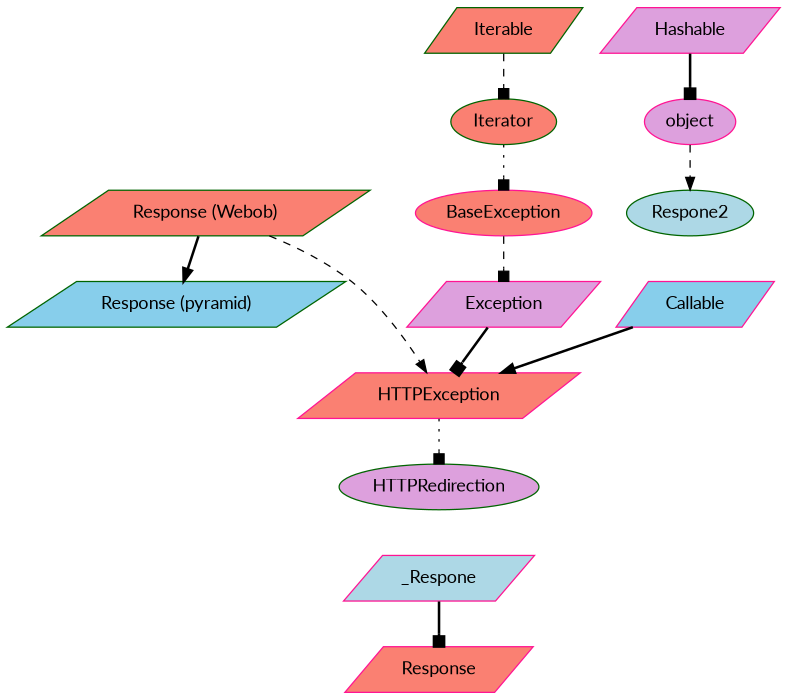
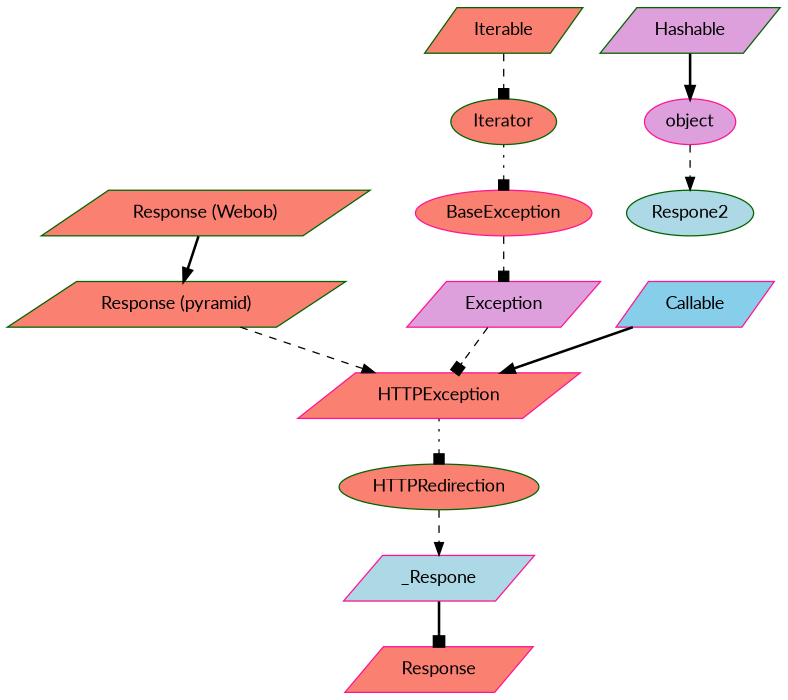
node "Hashable": color deeppink -> darkgreen
edge "Hashable" -> "object": arrowhead box -> normal
edge "Response (Webob)" -> "HTTPException": now "Response (pyramid)" -> "HTTPException"
node "Response (pyramid)": fillcolor skyblue -> salmon
edge "Exception" -> "HTTPException": style bold -> dashed
node "HTTPRedirection": fillcolor plum -> salmon
edge "HTTPRedirection" -> "_Respone": added
